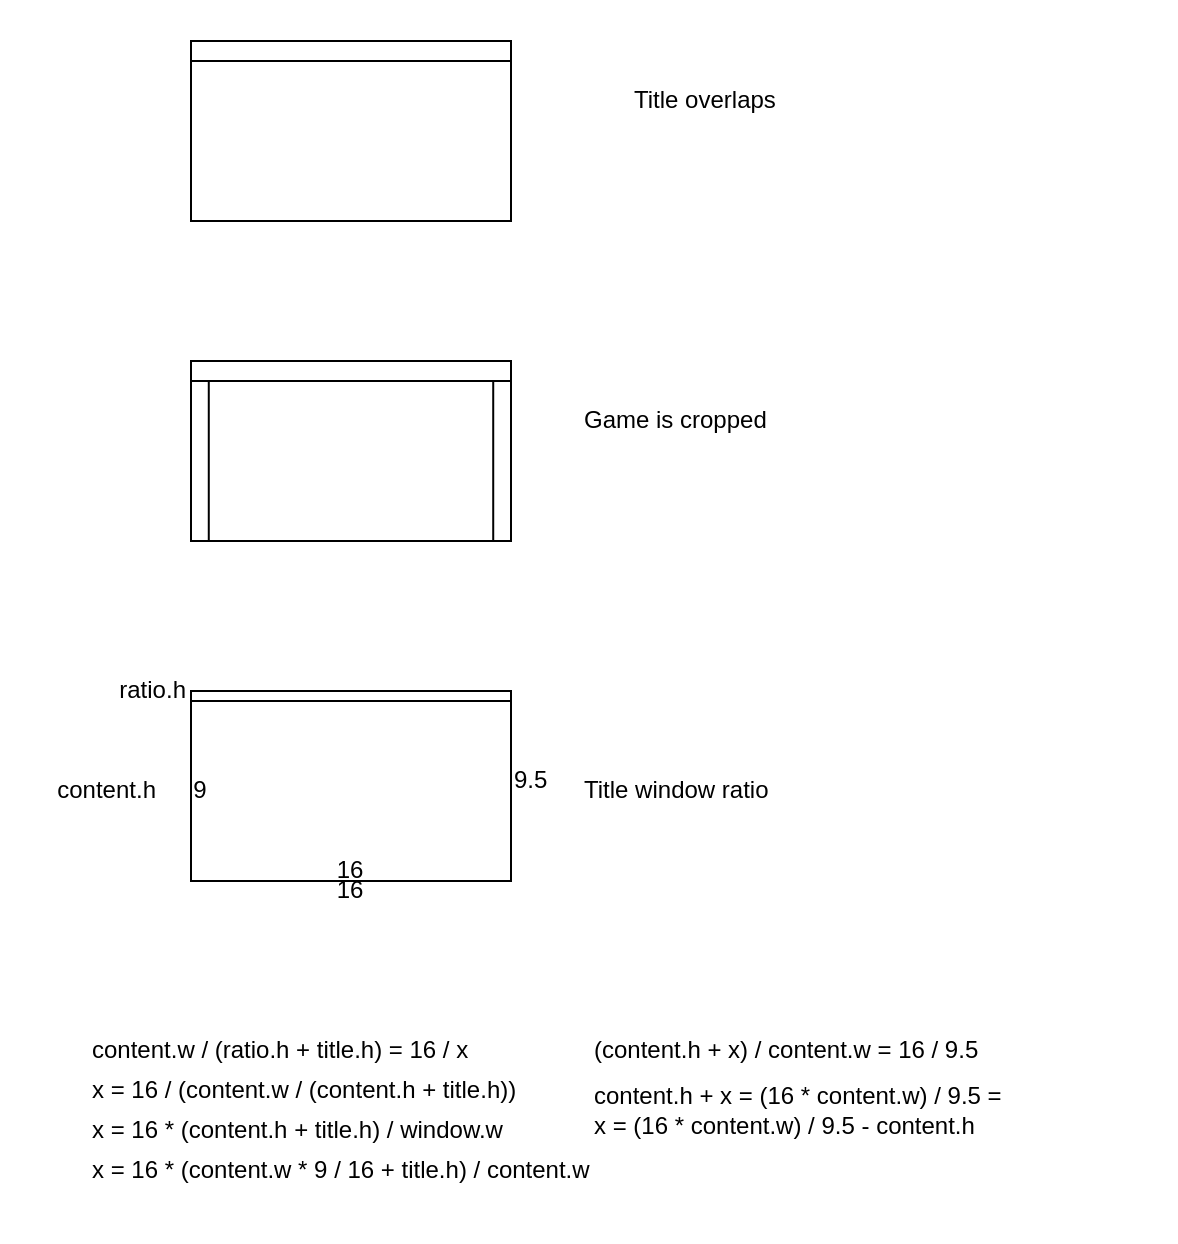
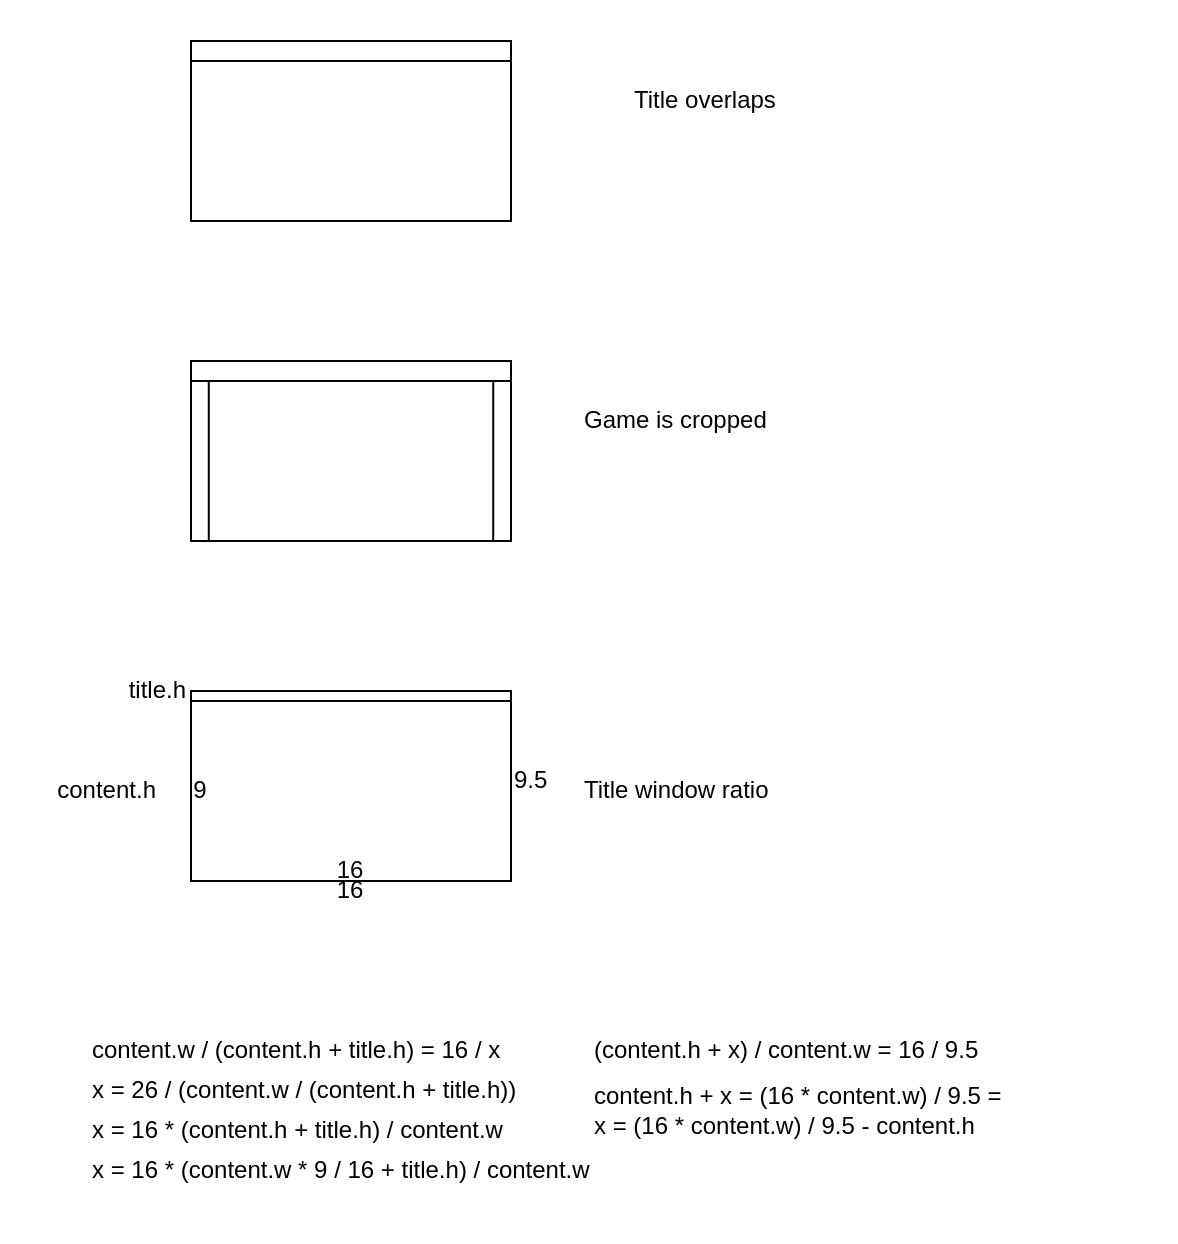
node "ratio.h": label "ratio.h" -> "title.h"
node "content.w / (ratio.h + title.h) = 16 / x": label "content.w / (ratio.h + title.h) = 16 / x" -> "content.w / (content.h + title.h) = 16 / x"
node "x = 16 / (content.w / (content.h + title.h))": label "x = 16 / (content.w / (content.h + title.h))" -> "x = 26 / (content.w / (content.h + title.h))"
node "x = 16 * (content.h + title.h) / window.w": label "x = 16 * (content.h + title.h) / window.w" -> "x = 16 * (content.h + title.h) / content.w"
